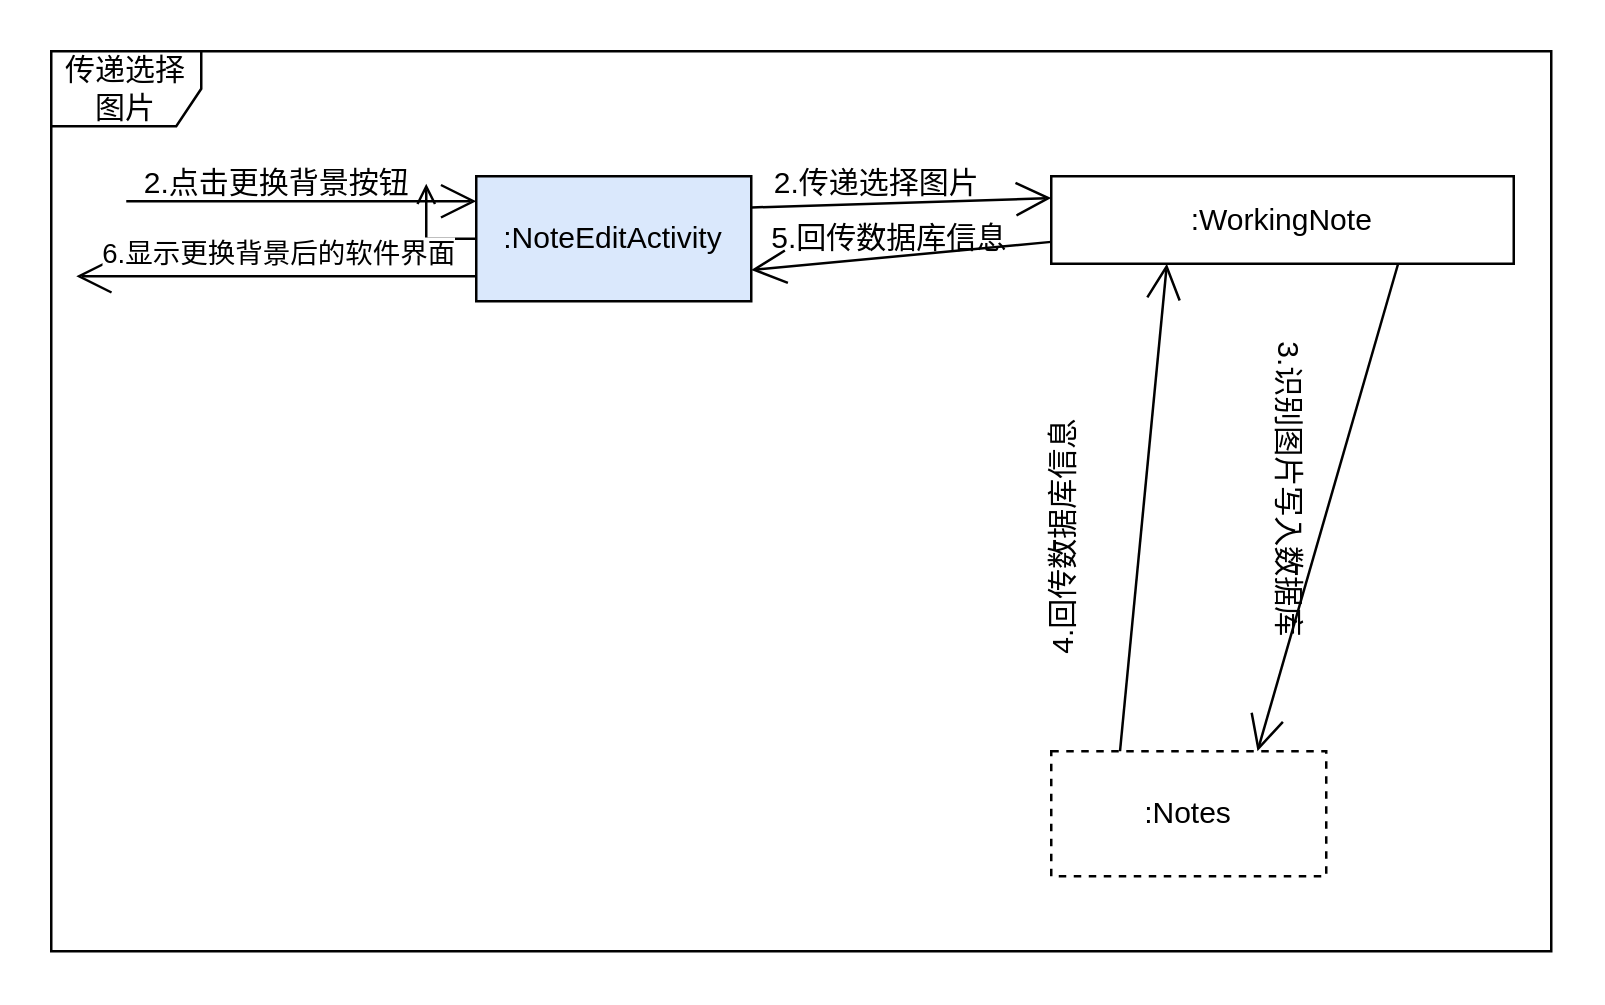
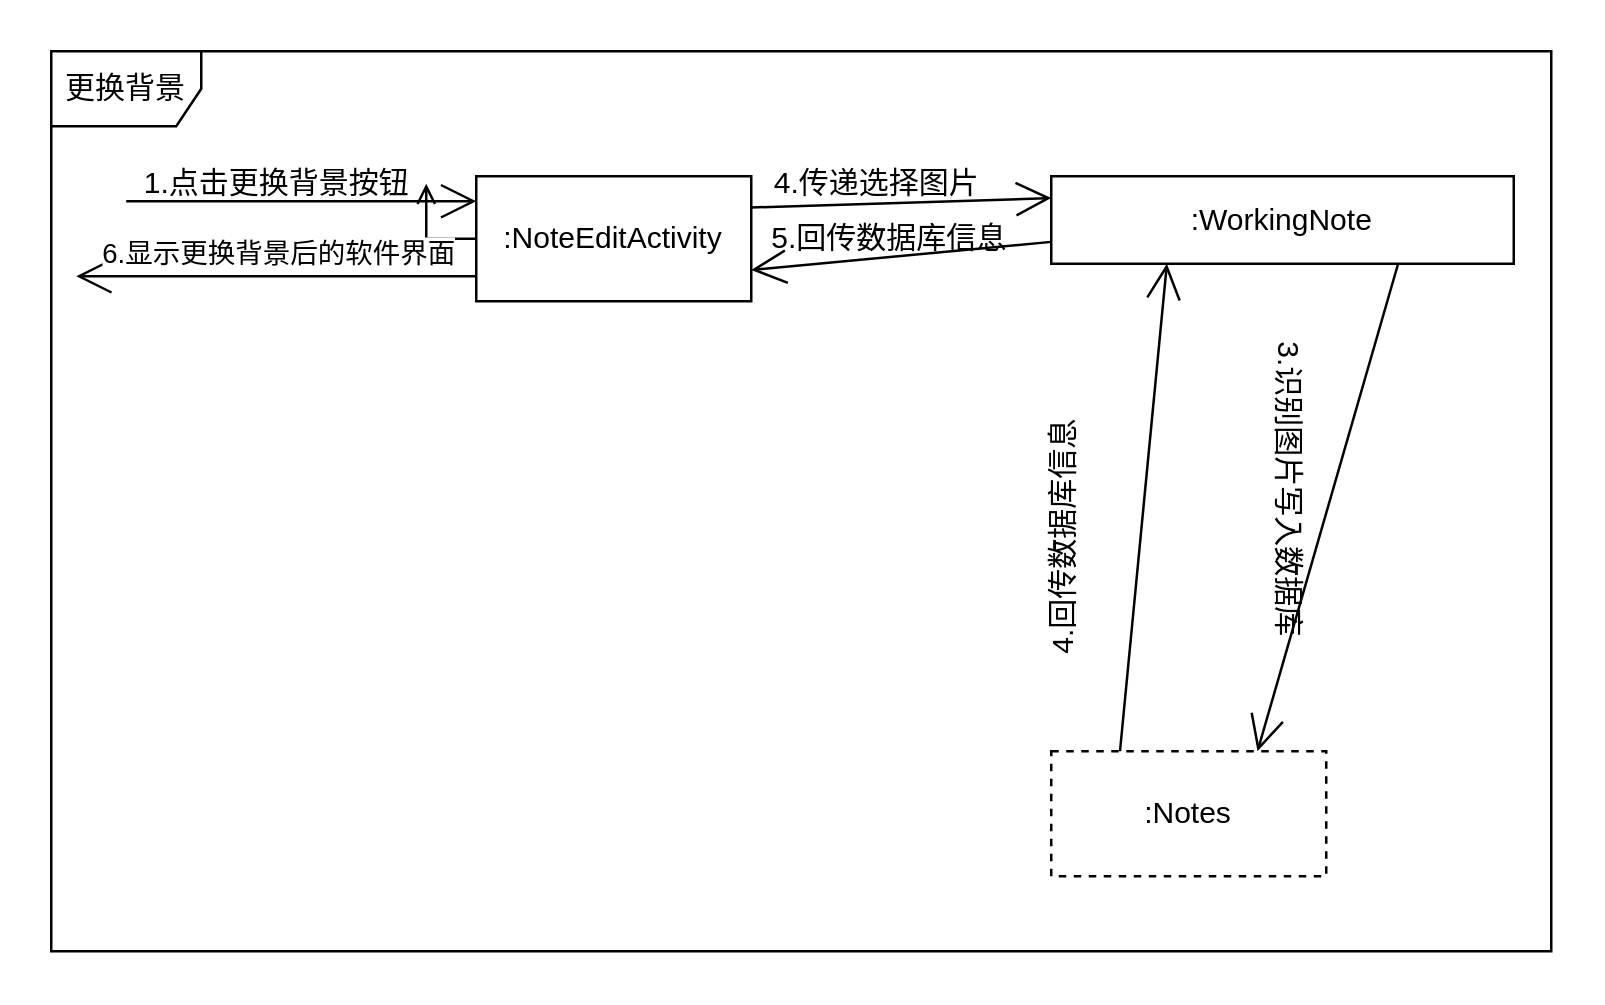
node "传递选择图片": label "传递选择图片" -> "更换背景"
node "2.点击更换背景按钮": label "2.点击更换背景按钮" -> "1.点击更换背景按钮"
node "2.传递选择图片": label "2.传递选择图片" -> "4.传递选择图片"
node ":NoteEditActivity": fillcolor #dae8fc -> #ffffff
